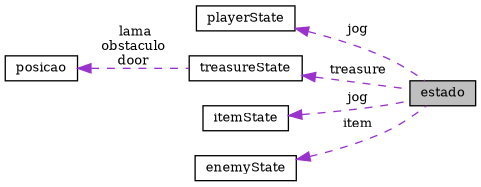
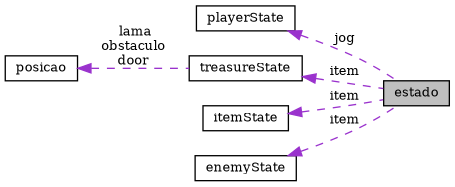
edge "estado" -> "treasureState": label " treasure" -> " item"
edge "estado" -> "itemState": label " jog" -> " item"
